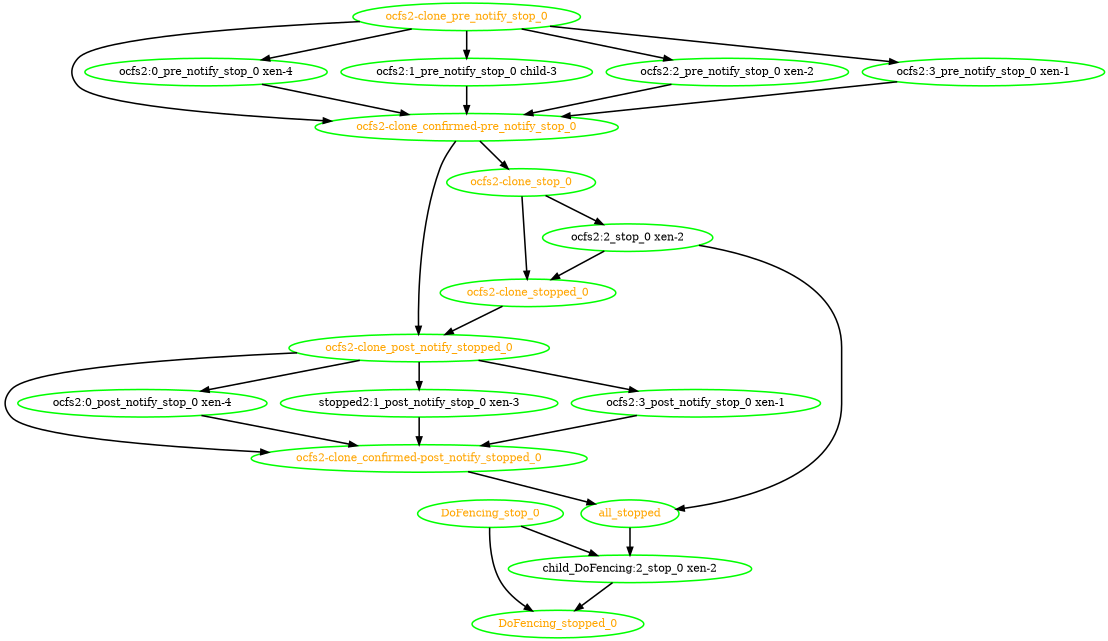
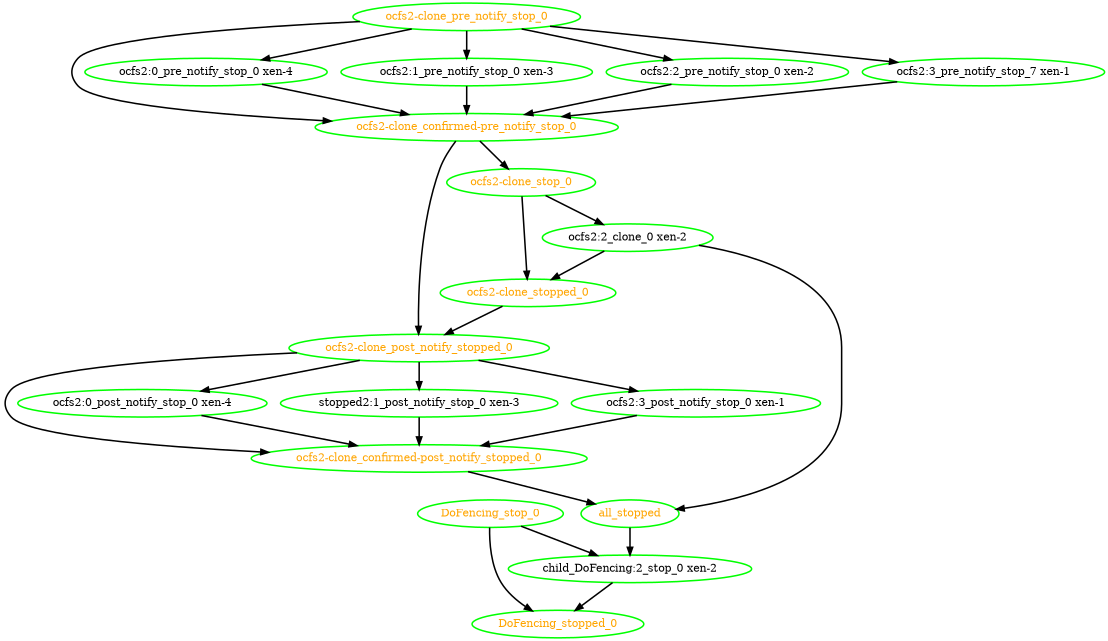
node "ocfs2:1_pre_notify_stop_0 child-3": label "ocfs2:1_pre_notify_stop_0 child-3" -> "ocfs2:1_pre_notify_stop_0 xen-3"
node "ocfs2:3_pre_notify_stop_0 xen-1": label "ocfs2:3_pre_notify_stop_0 xen-1" -> "ocfs2:3_pre_notify_stop_7 xen-1"
node "ocfs2:2_stop_0 xen-2": label "ocfs2:2_stop_0 xen-2" -> "ocfs2:2_clone_0 xen-2"
